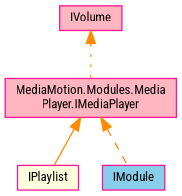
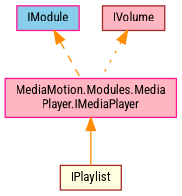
node "IVolume": color deeppink -> brown
edge "IModule" -> "MediaMotion.Modules.Media Player.IMediaPlayer": reversed
node "IPlaylist": color deeppink -> brown
